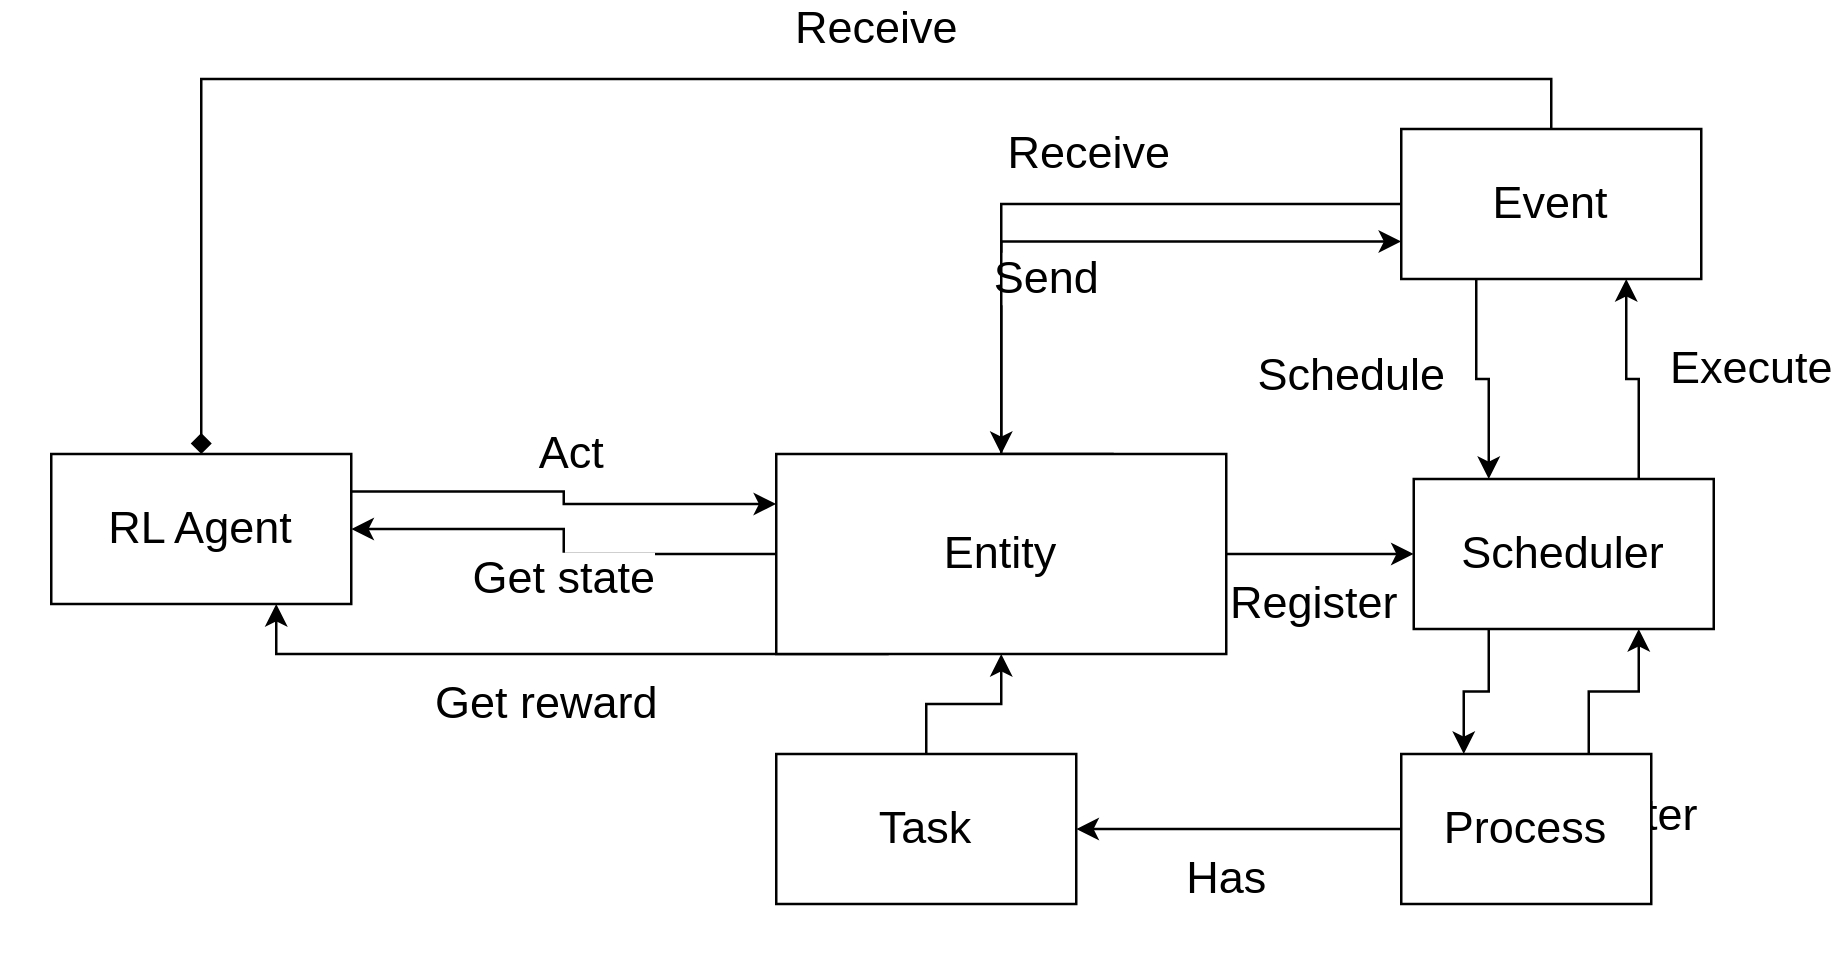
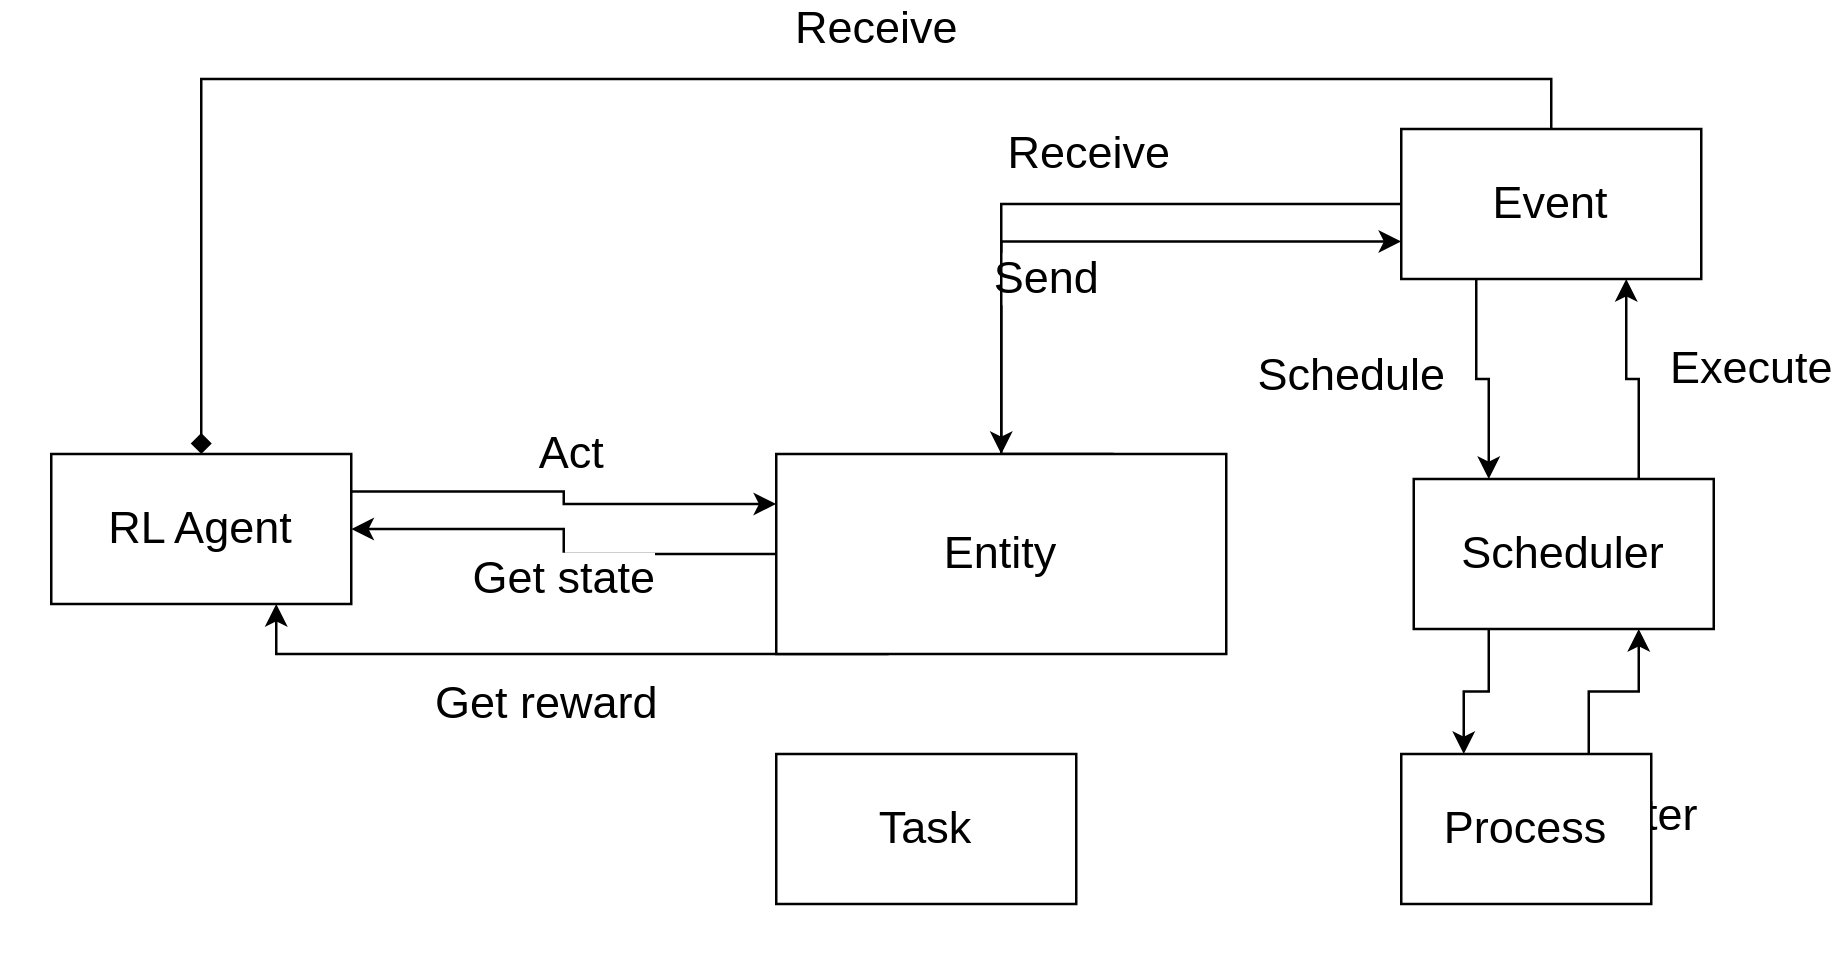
edge "Entity" -> "Scheduler": removed, label "Register"
edge "Task" -> "Entity": removed, label "Request"
edge "Process" -> "Task": removed, label "Has"
